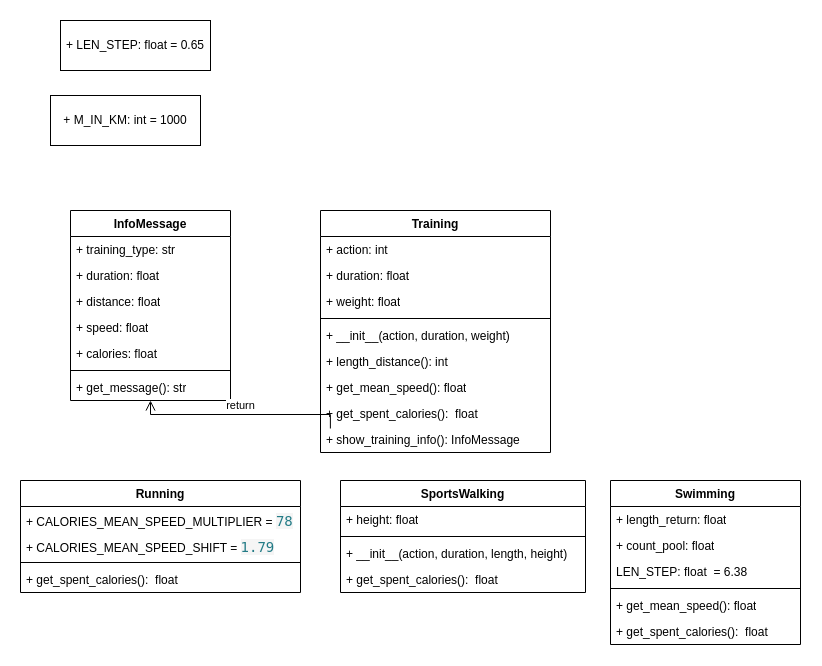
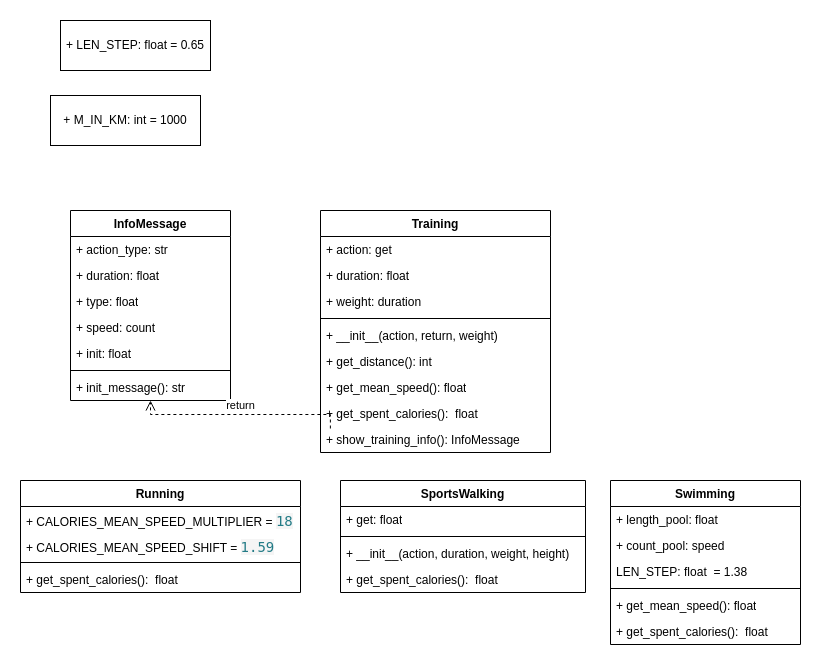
node "+ training_type: str": label "+ training_type: str" -> "+ action_type: str"
node "+ action: int": label "+ action: int" -> "+ action: get"
node "+ distance: float": label "+ distance: float" -> "+ type: float"
node "+ weight: float": label "+ weight: float" -> "+ weight: duration"
node "+ speed: float": label "+ speed: float" -> "+ speed: count"
node "+ __init__(action, duration, weight)": label "+ __init__(action, duration, weight)" -> "+ __init__(action, return, weight)"
node "+ calories: float": label "+ calories: float" -> "+ init: float"
node "+ length_distance(): int": label "+ length_distance(): int" -> "+ get_distance(): int"
node "+ get_message(): str": label "+ get_message(): str" -> "+ init_message(): str"
edge "+ show_training_info(): InfoMessage" -> "InfoMessage": style solid -> dashed
node "+ CALORIES_MEAN_SPEED_MULTIPLIER = 78": label "+ CALORIES_MEAN_SPEED_MULTIPLIER = 78" -> "+ CALORIES_MEAN_SPEED_MULTIPLIER = 18"
node "+ height: float": label "+ height: float" -> "+ get: float"
node "+ length_return: float": label "+ length_return: float" -> "+ length_pool: float"
node "+ CALORIES_MEAN_SPEED_SHIFT = 1.79": label "+ CALORIES_MEAN_SPEED_SHIFT = 1.79" -> "+ CALORIES_MEAN_SPEED_SHIFT = 1.59"
node "+ count_pool: float": label "+ count_pool: float" -> "+ count_pool: speed"
node "+ __init__(action, duration, length, height)": label "+ __init__(action, duration, length, height)" -> "+ __init__(action, duration, weight, height)"
node "LEN_STEP: float = 6.38": label "LEN_STEP: float = 6.38" -> "LEN_STEP: float = 1.38"
